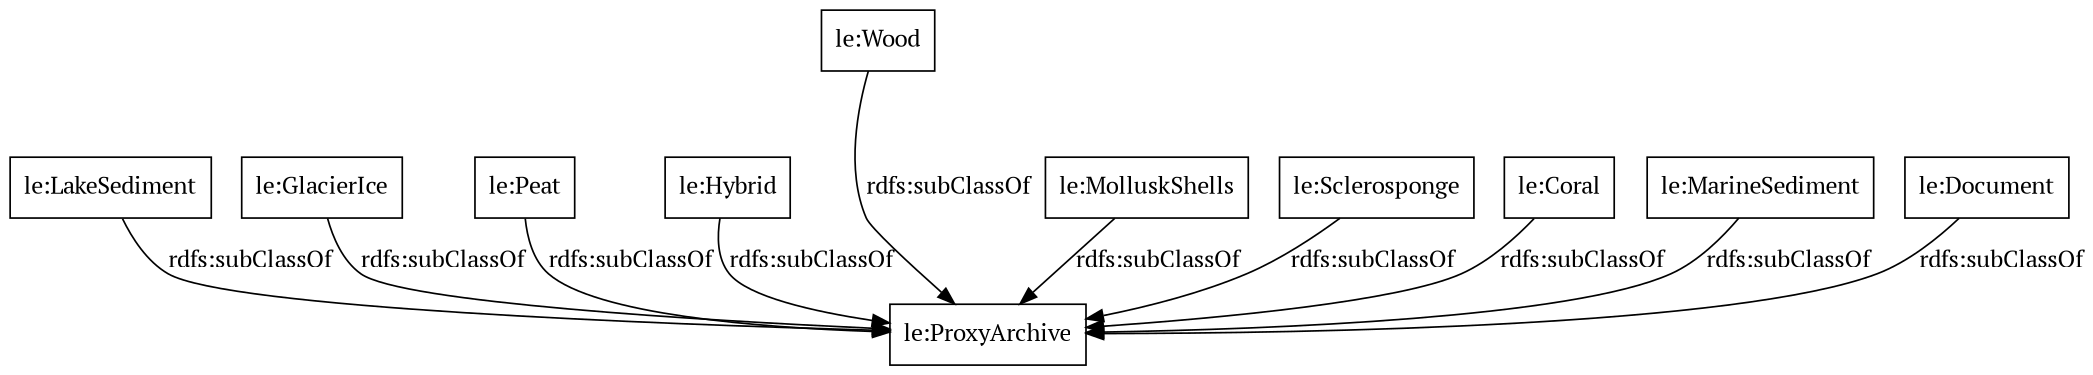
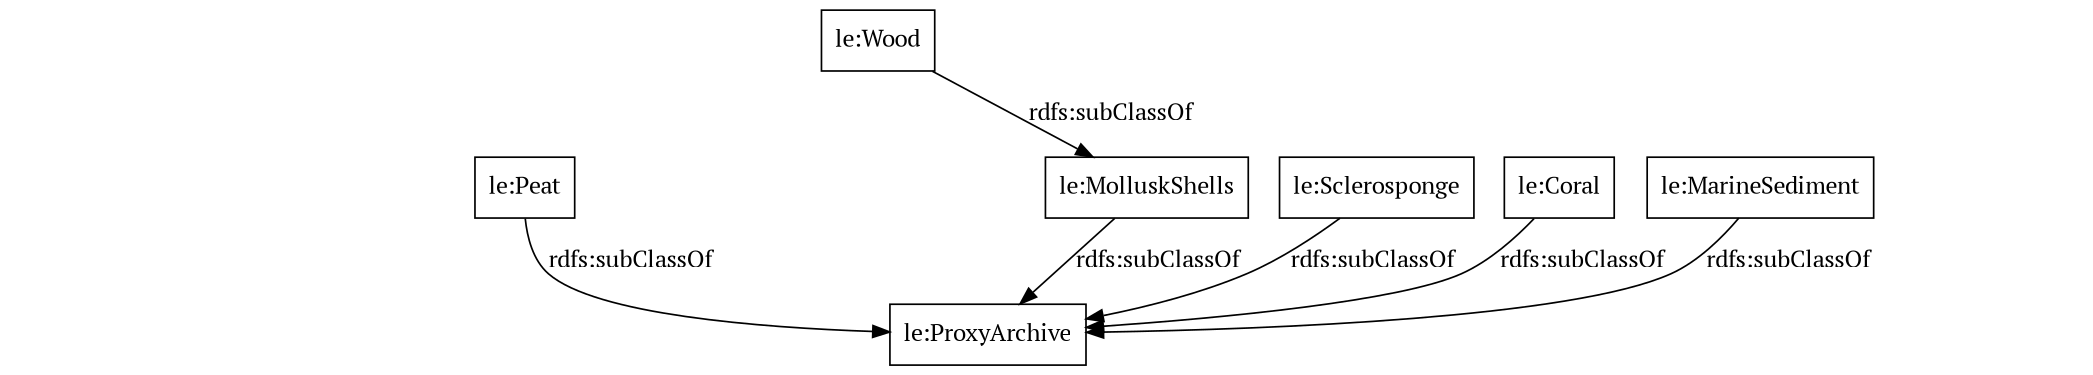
node "le:LakeSediment": removed
node "le:GlacierIce": removed
node "le:Hybrid": removed
node "le:Document": removed
edge "le:Wood" -> "le:ProxyArchive": now "le:Wood" -> "le:MolluskShells"
